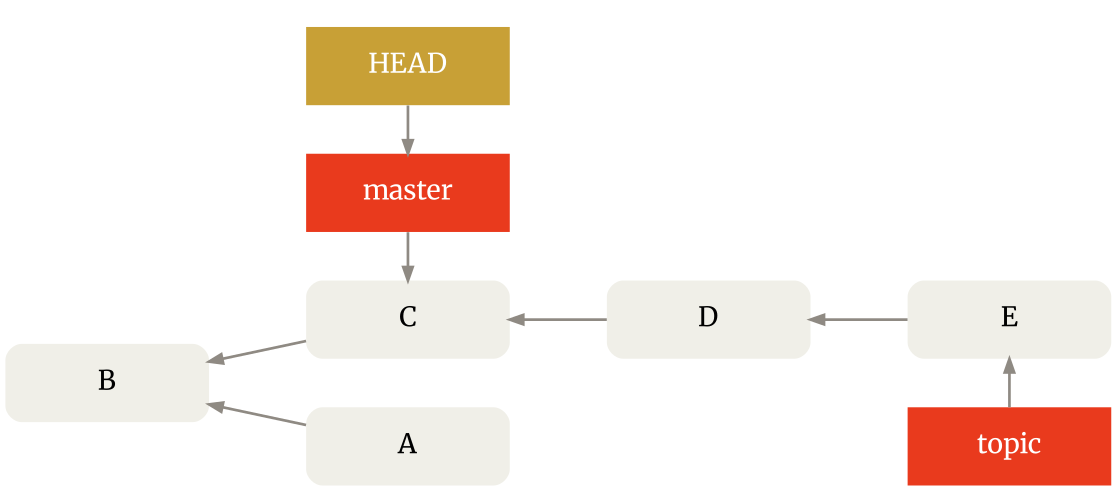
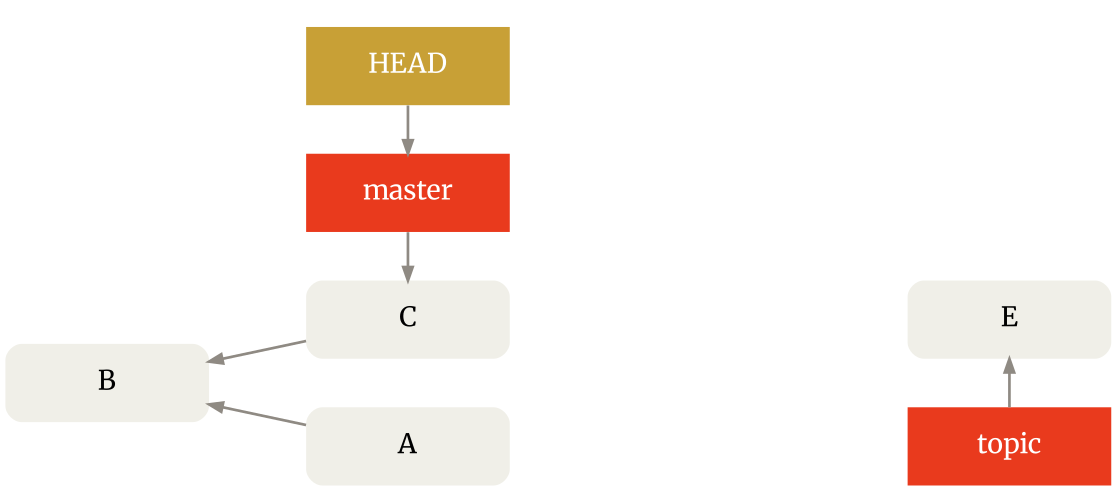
node "D": removed
